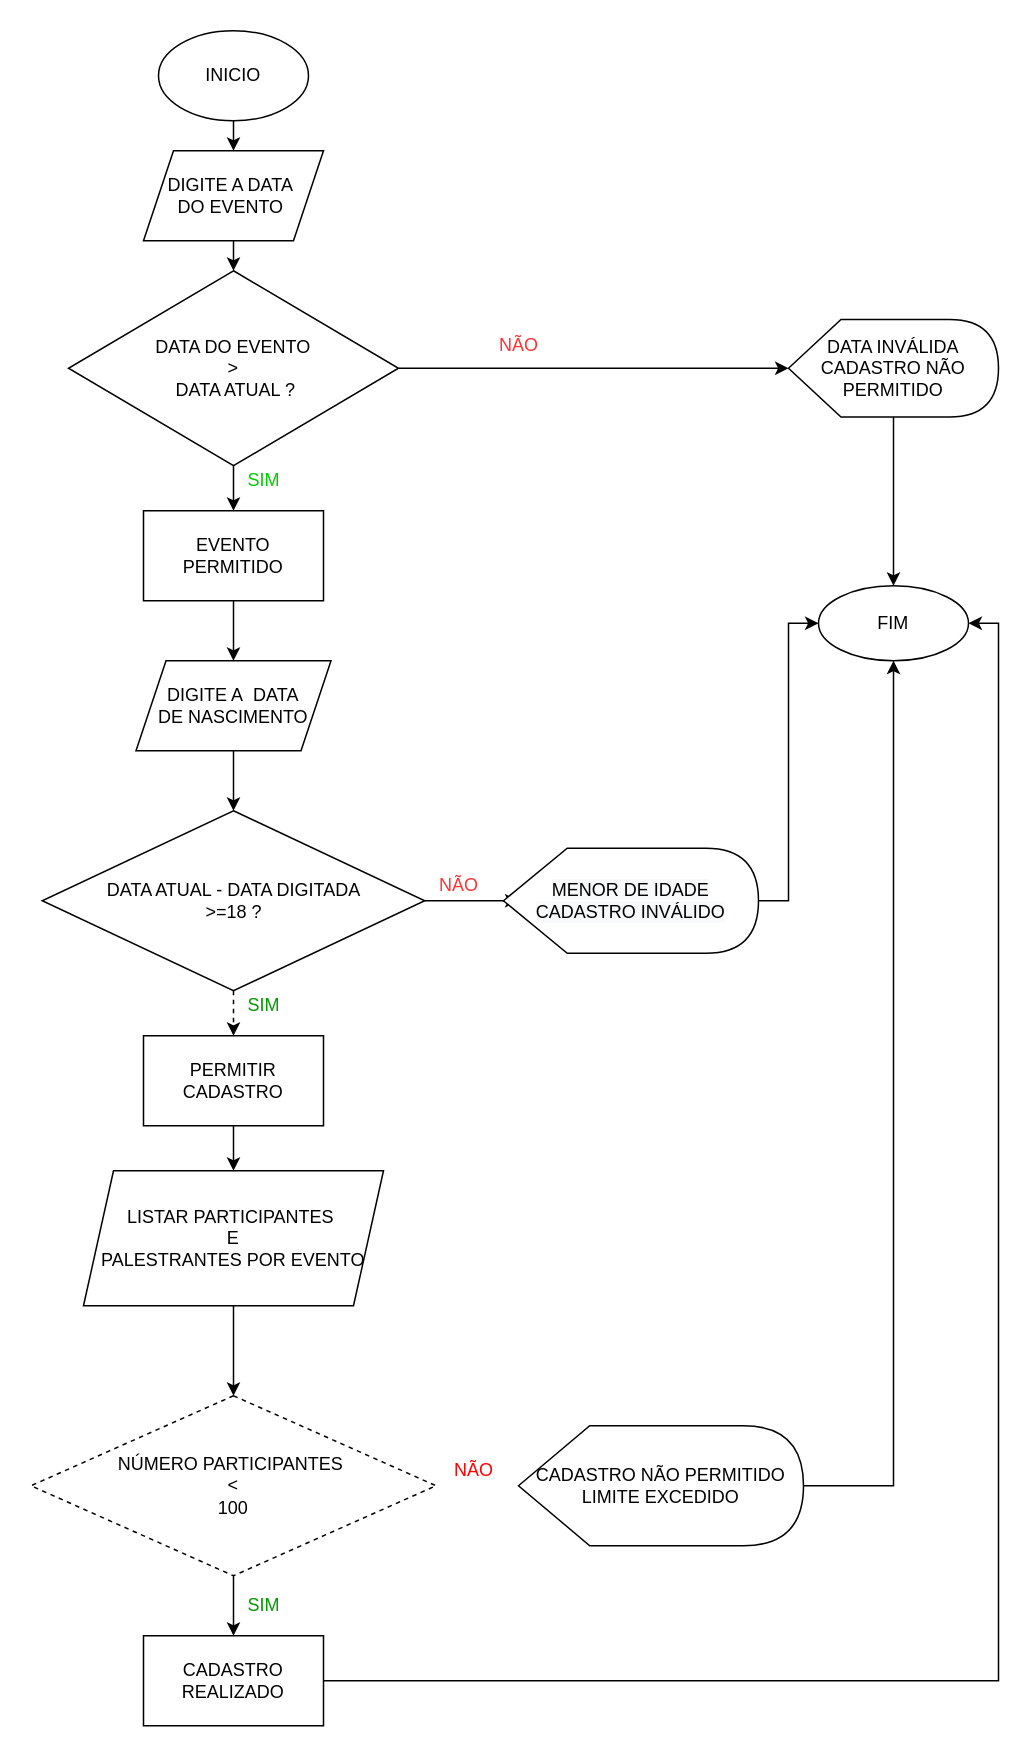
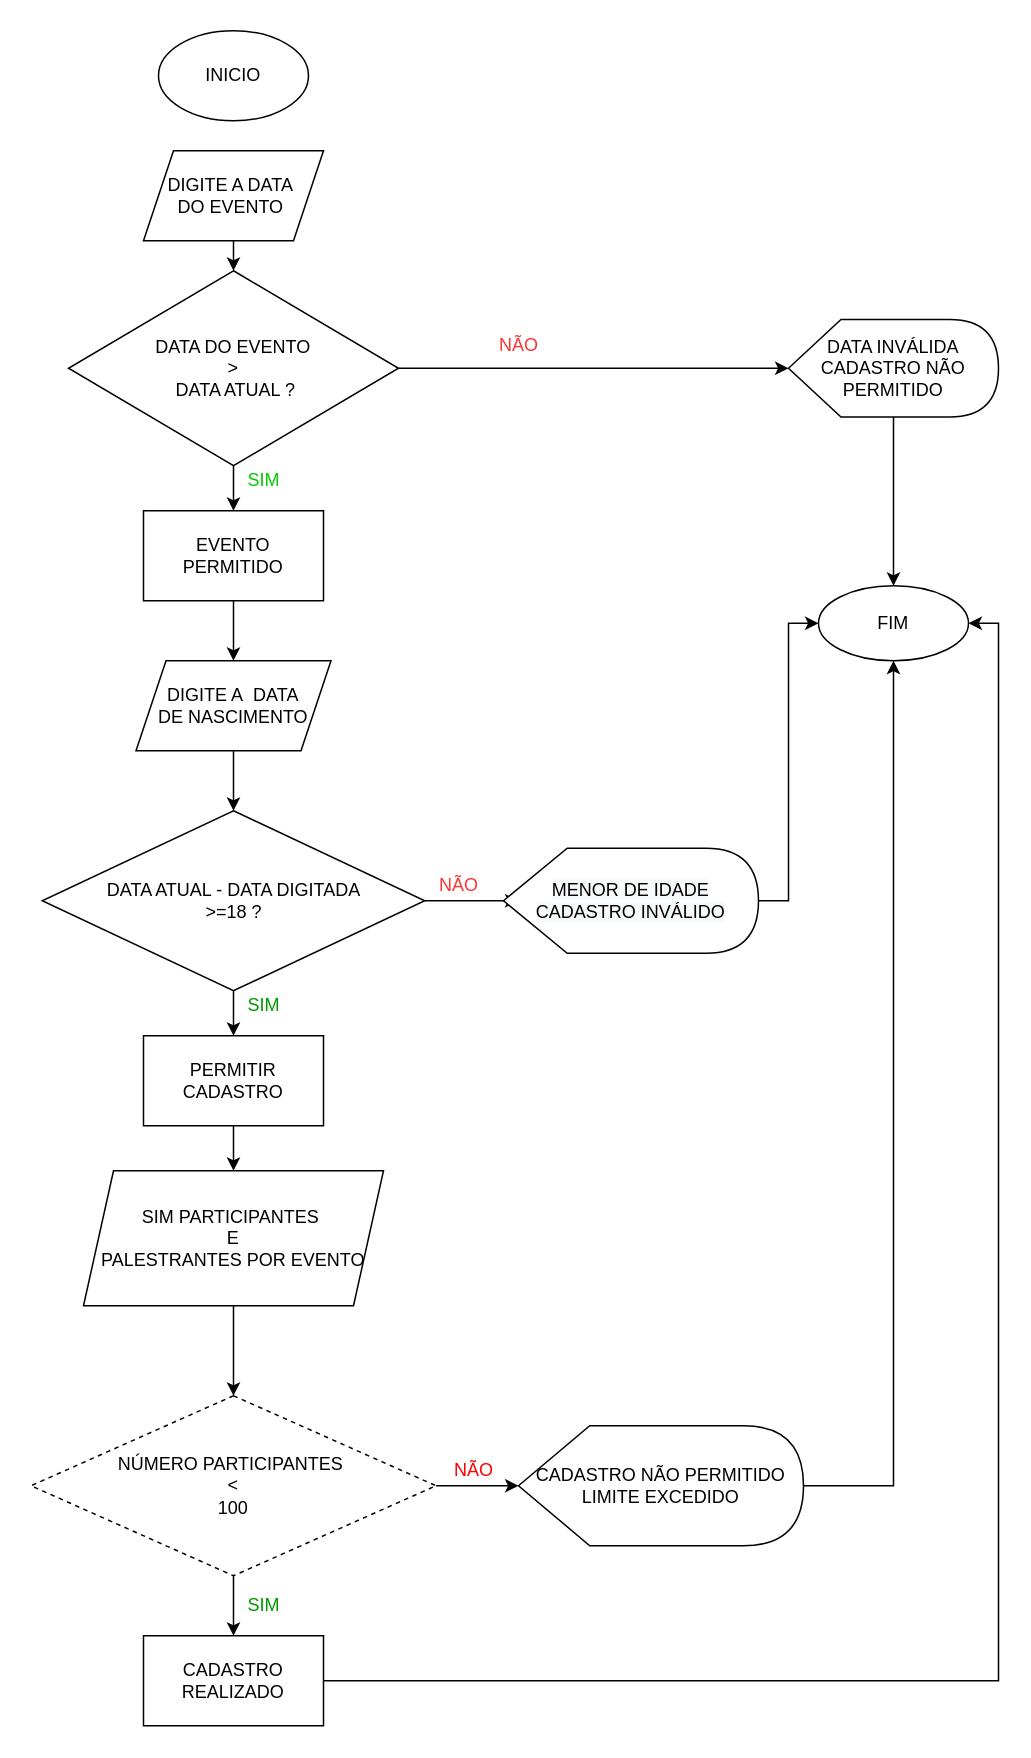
edge "INICIO" -> "DIGITE A DATA DO EVENTO": removed
edge "DATA ATUAL - DATA DIGITADA >=18 ?" -> "PERMITIR CADASTRO": style dashed -> solid
node "LISTAR PARTICIPANTES E PALESTRANTES POR EVENTO": label "LISTAR PARTICIPANTES E PALESTRANTES POR EVENTO" -> "SIM PARTICIPANTES E PALESTRANTES POR EVENTO"
edge "NÚMERO PARTICIPANTES < 100" -> "CADASTRO NÃO PERMITIDO LIMITE EXCEDIDO": added
